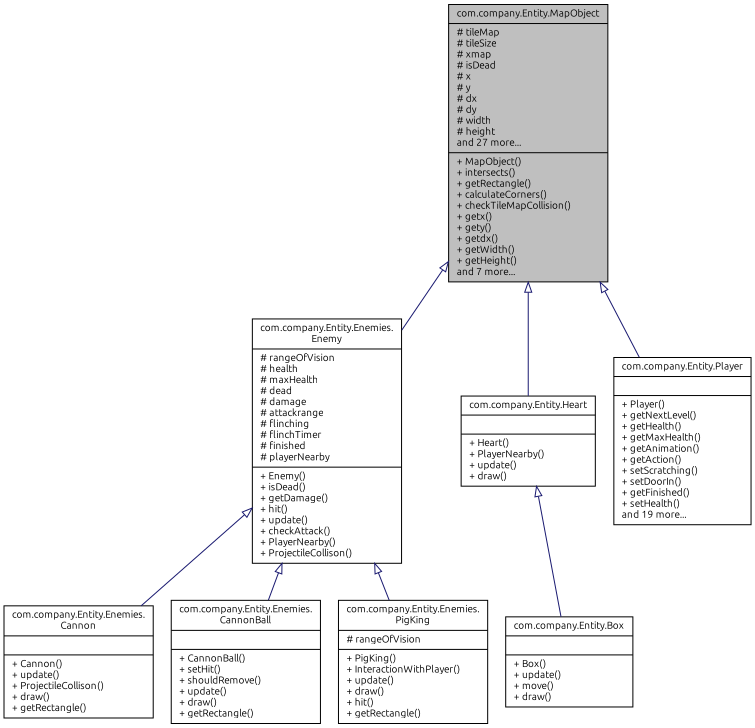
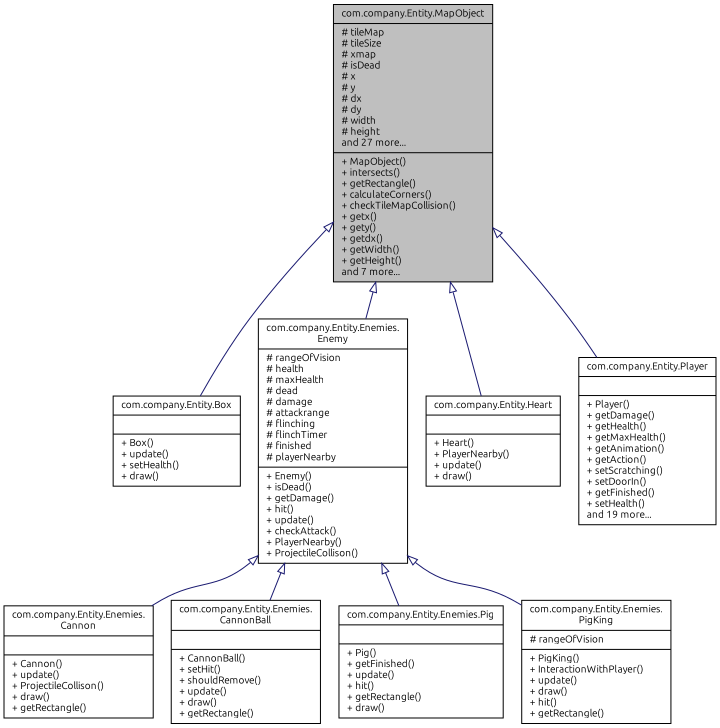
node "com.company.Entity.Player": text "+ getNextLevel()" -> "+ getDamage()"
edge "com.company.Entity.Box" -> "com.company.Entity.Heart": now "com.company.Entity.Box" -> "com.company.Entity.MapObject"
node "com.company.Entity.Enemies.Pig": added
node "com.company.Entity.Box": text "+ move()" -> "+ setHealth()"
